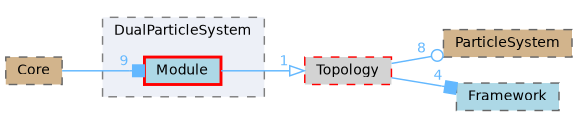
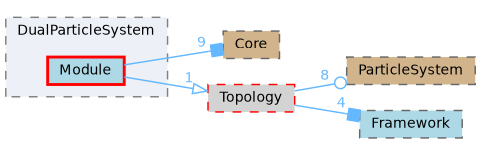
edge "Core" -> "Module": reversed
